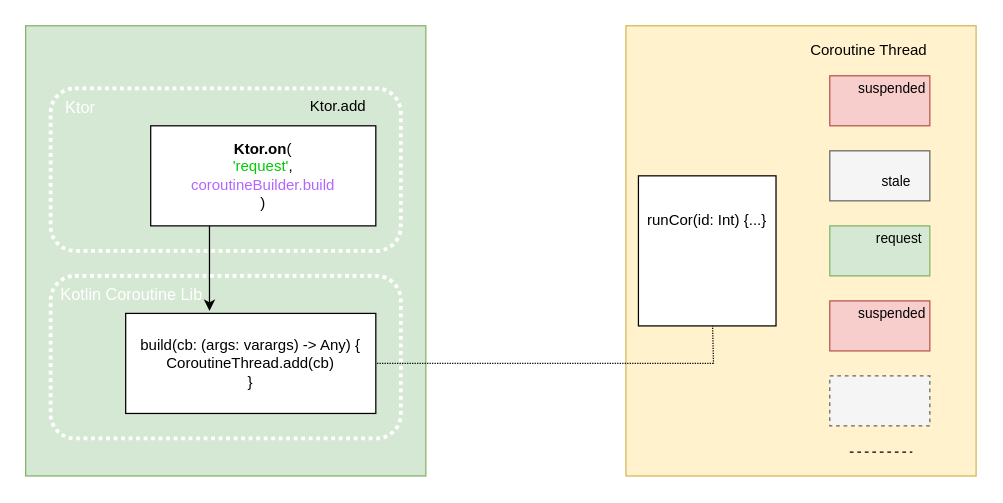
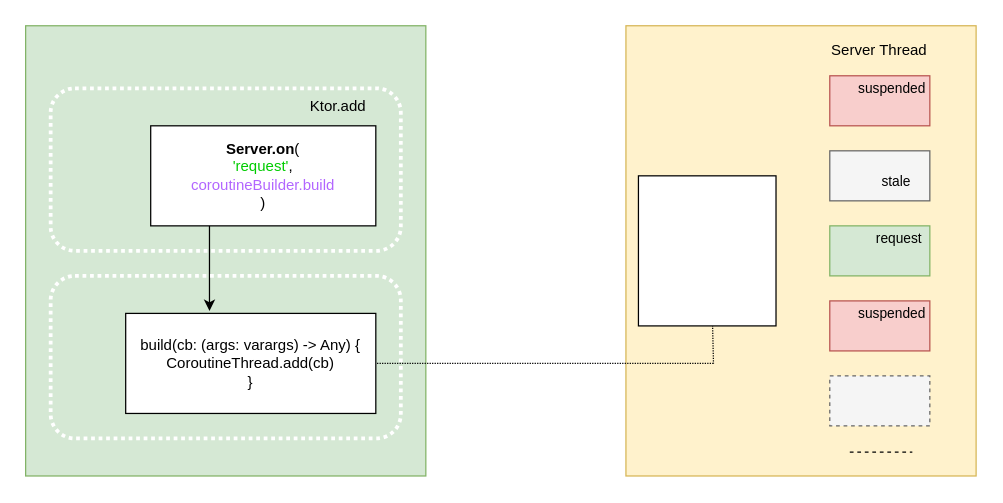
node "Coroutine Thread": label "Coroutine Thread" -> "Server Thread"
node "Ktor": removed
node "Ktor.on( 'request', coroutineBuilder.build )": label "Ktor.on( 'request', coroutineBuilder.build )" -> "Server.on( 'request', coroutineBuilder.build )"
node "runCor(id: Int) {...}": removed
node "Kotlin Coroutine Lib": removed
